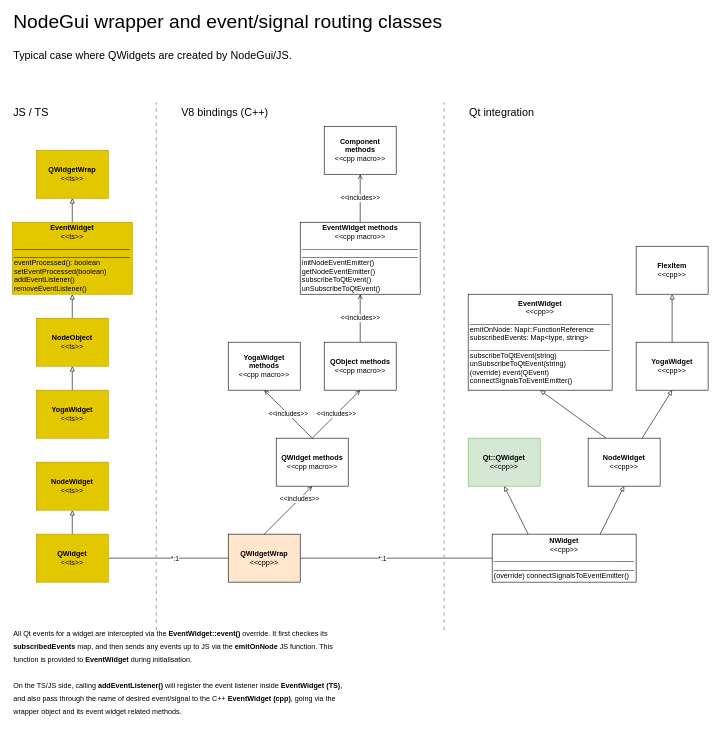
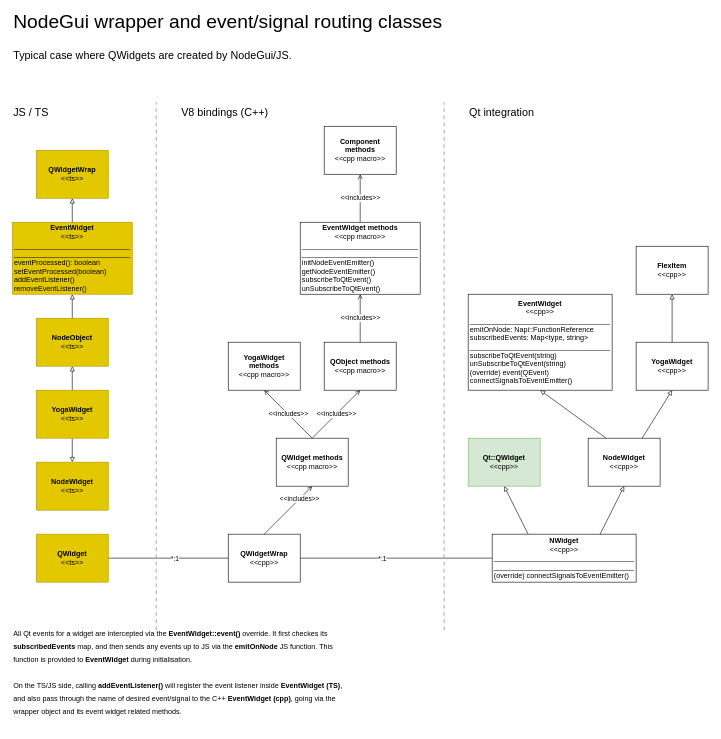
edge "QWidget <<ts>>" -> "NodeWidget <<ts>>": now "YogaWidget <<ts>>" -> "NodeWidget <<ts>>"
node "QWidgetWrap <<cpp>>": fillcolor #ffe6cc -> #ffffff
